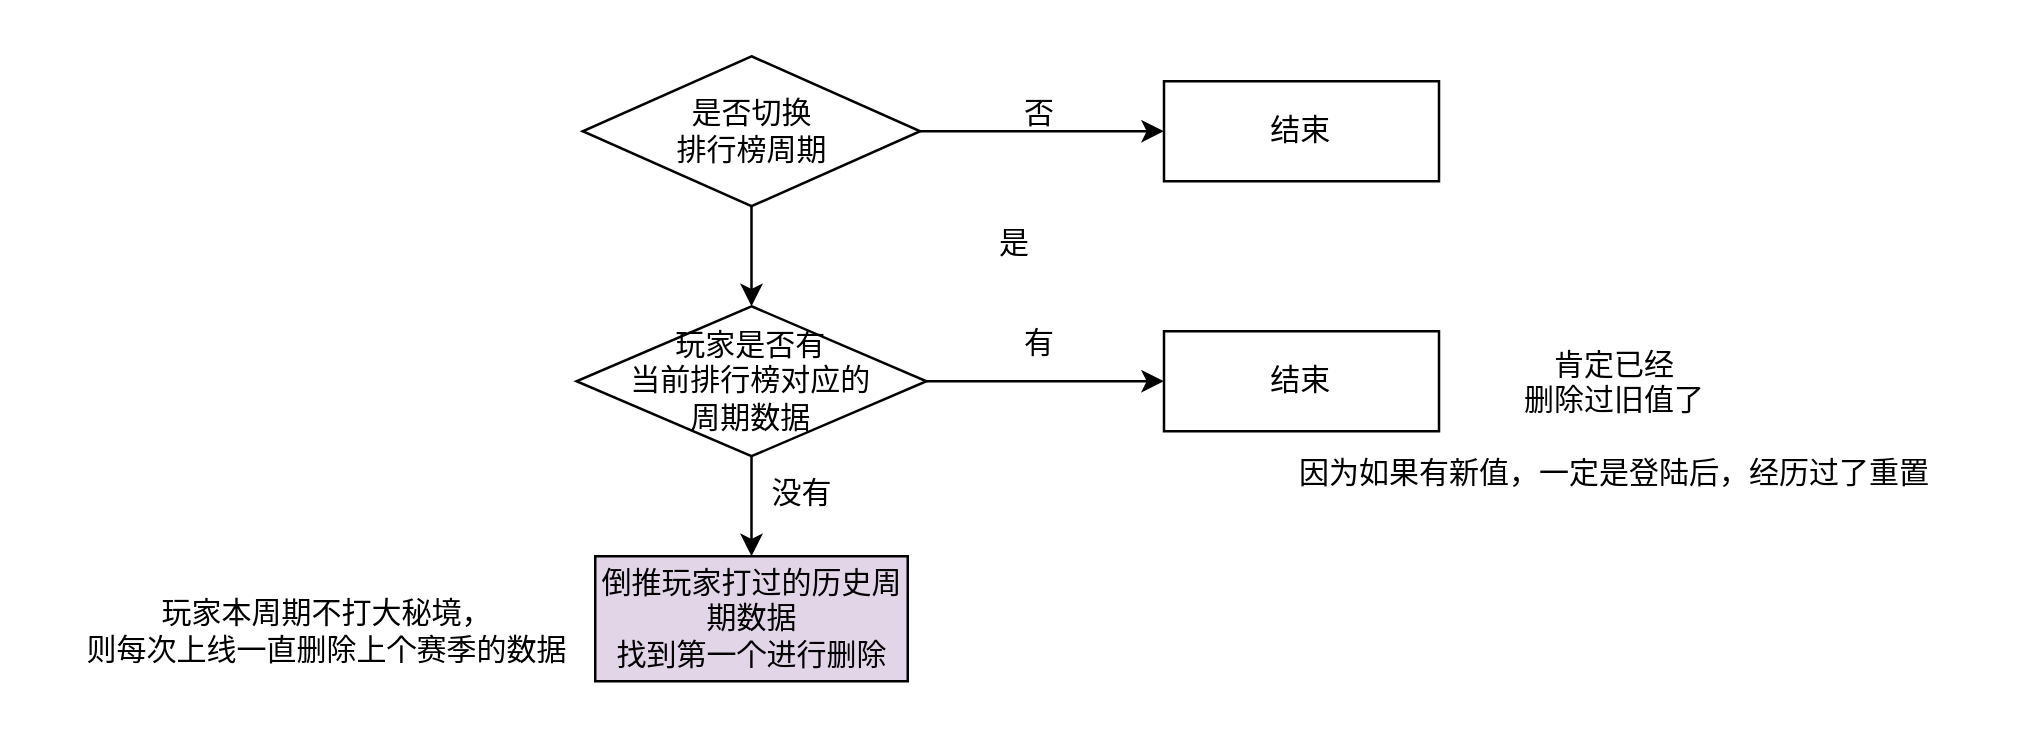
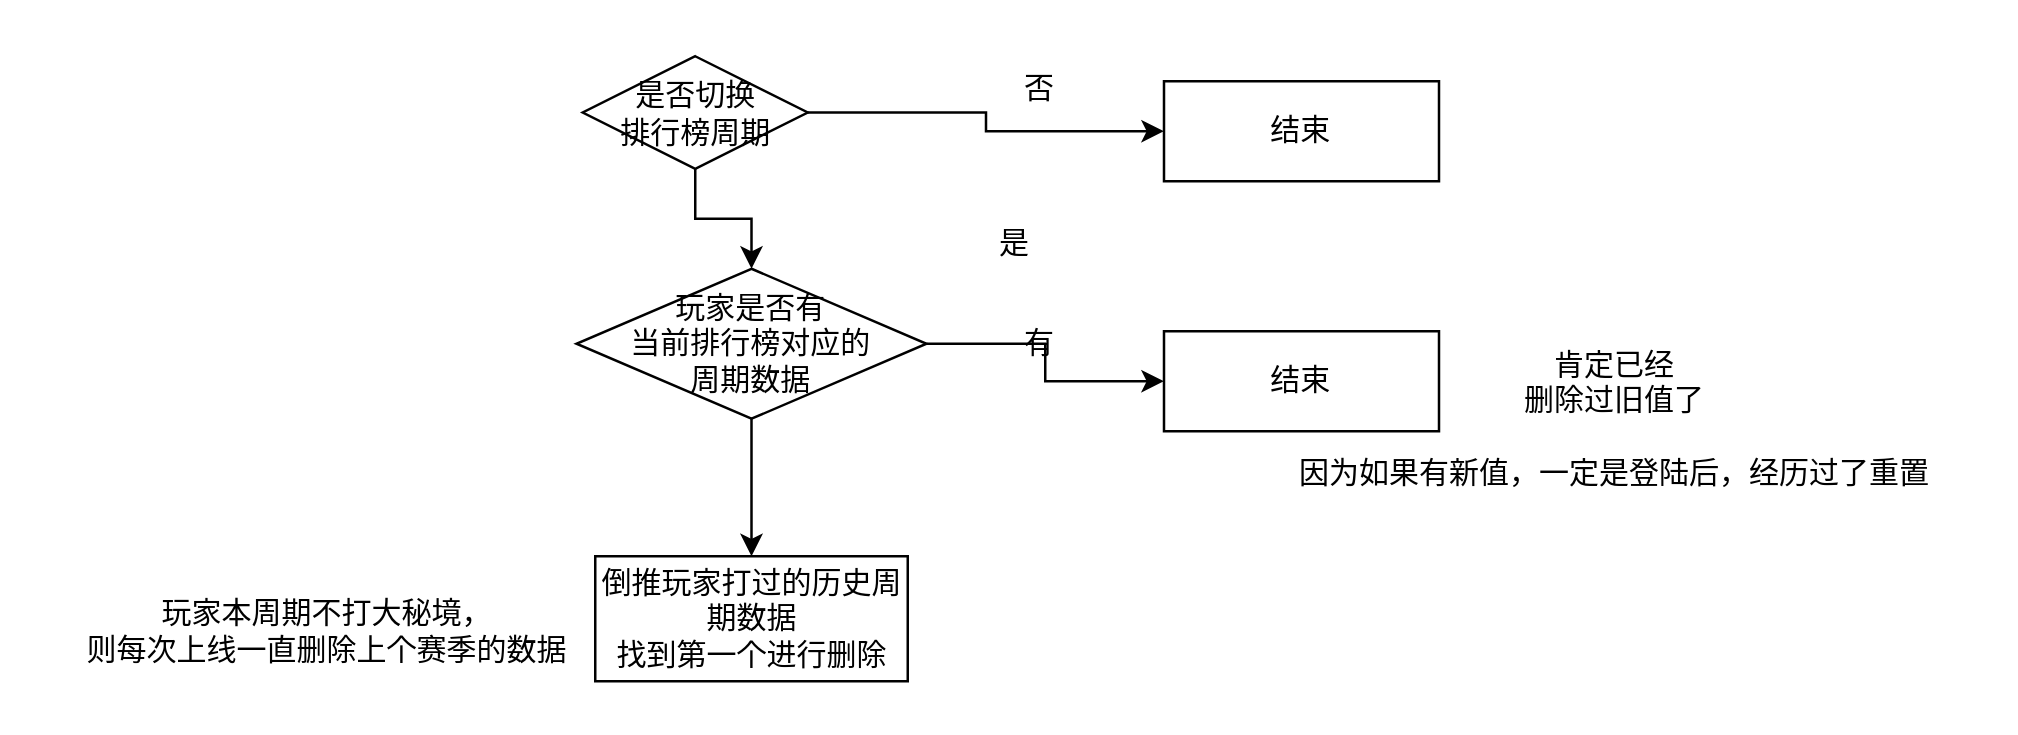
node "否": moved (1039, 114) -> (1039, 89)
node "是否切换 排行榜周期": size 338x150 -> 225x113
node "玩家是否有 当前排行榜对应的 周期数据": moved (751, 381) -> (751, 344)
node "没有": removed
node "倒推玩家打过的历史周期数据 找到第一个进行删除": fillcolor #e1d5e7 -> #ffffff
